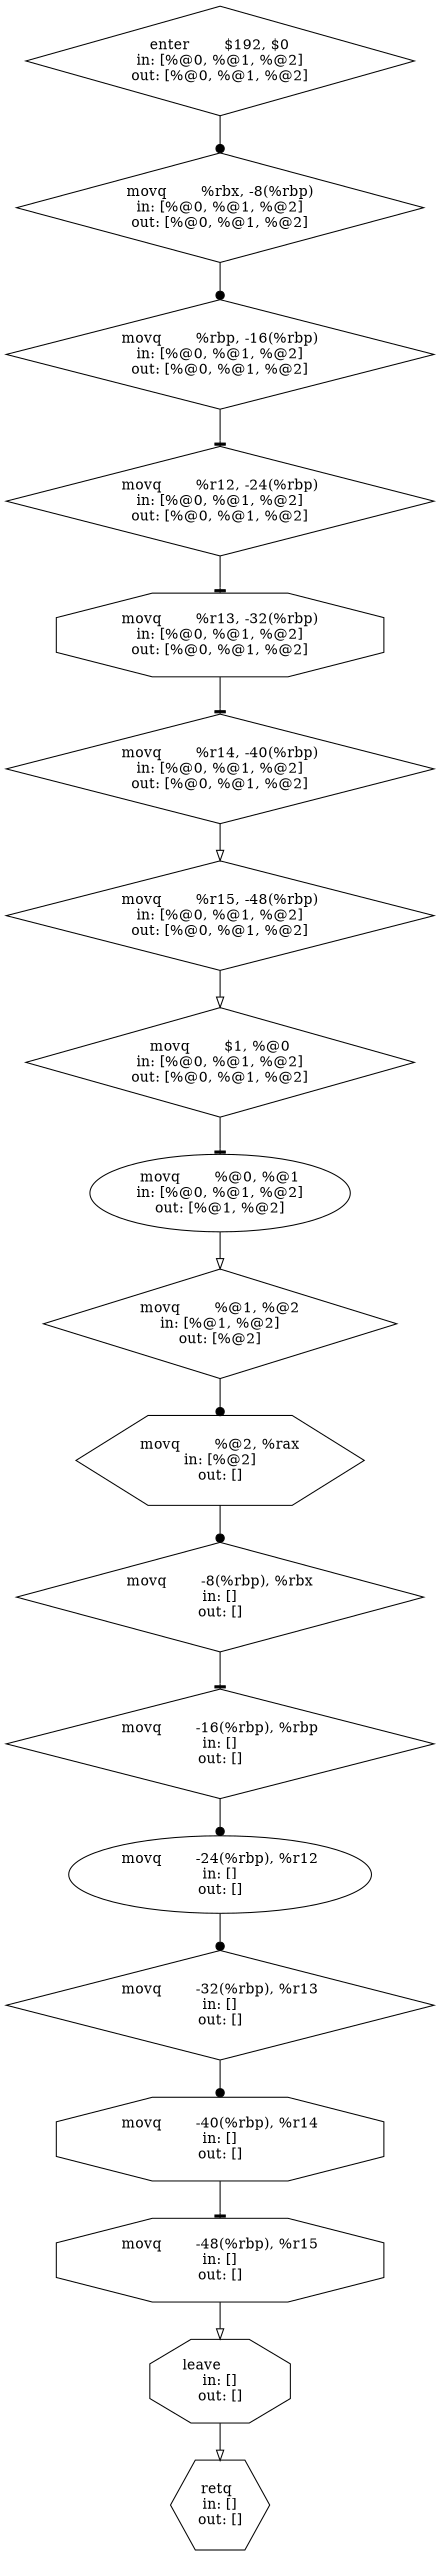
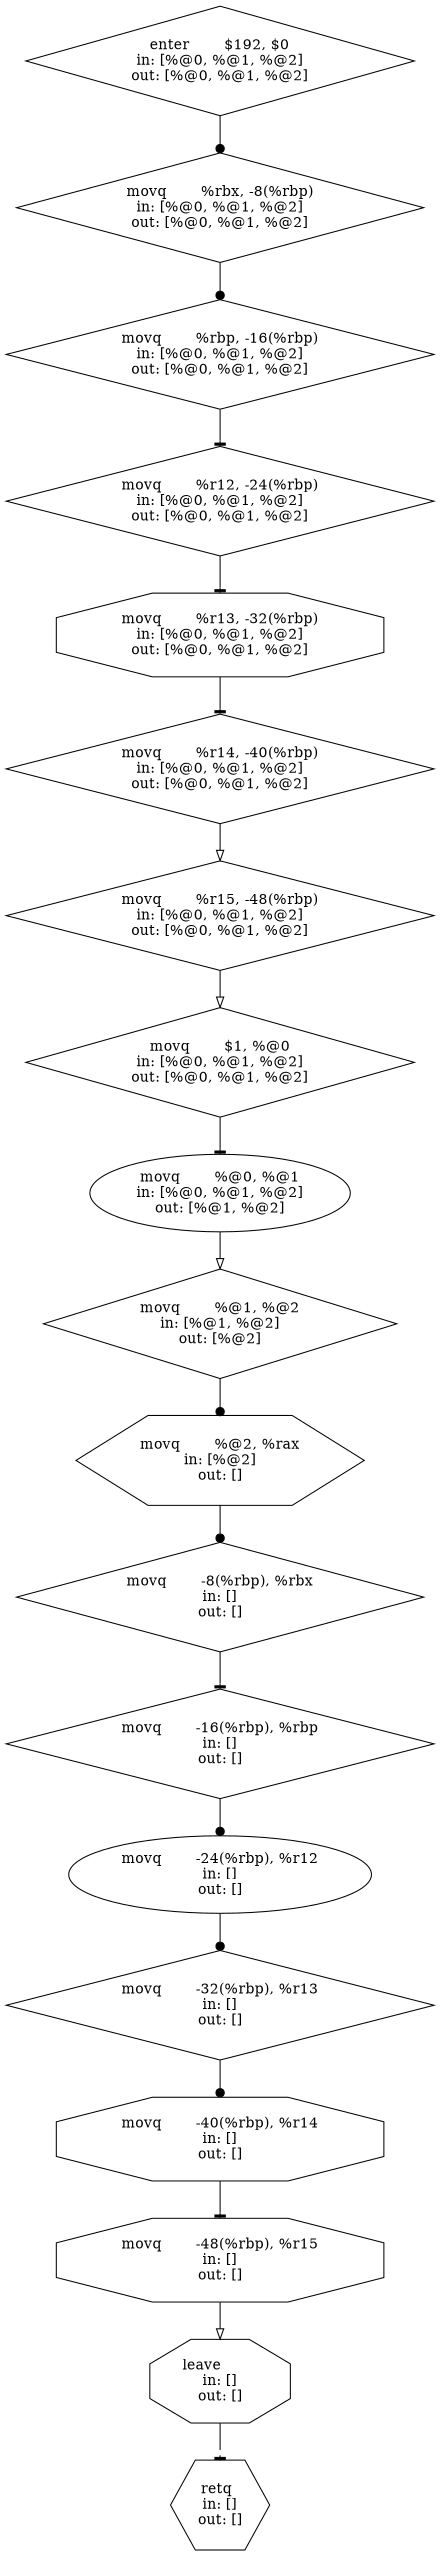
edge "leave in: [] out: []" -> "retq in: [] out: []": arrowhead onormal -> tee
